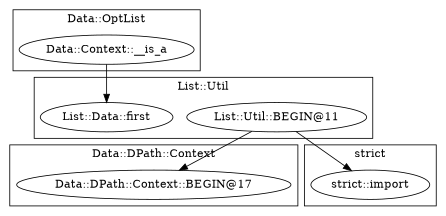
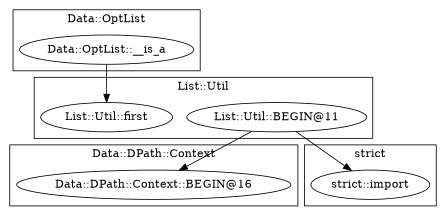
node "Data::Context::__is_a": label "Data::Context::__is_a" -> "Data::OptList::__is_a"
node "List::Data::first": label "List::Data::first" -> "List::Util::first"
node "Data::DPath::Context::BEGIN@17": label "Data::DPath::Context::BEGIN@17" -> "Data::DPath::Context::BEGIN@16"
